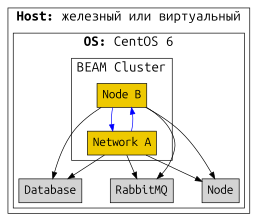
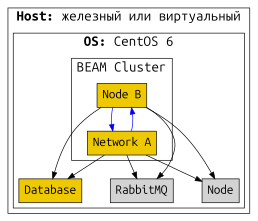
node "Database": fillcolor lightgrey -> gold2
